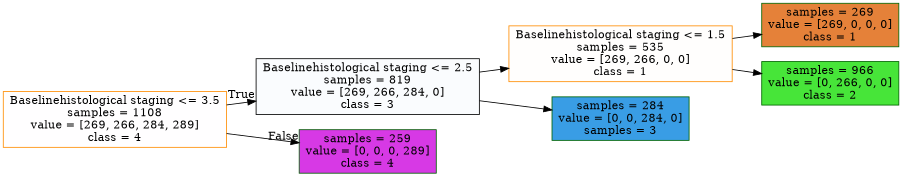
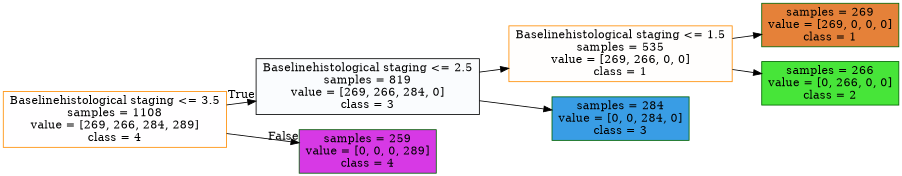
node "samples = 966 value = [0, 266, 0, 0] class = 2": label "samples = 966 value = [0, 266, 0, 0] class = 2" -> "samples = 266 value = [0, 266, 0, 0] class = 2"
node "samples = 284 value = [0, 0, 284, 0] samples = 3": label "samples = 284 value = [0, 0, 284, 0] samples = 3" -> "samples = 284 value = [0, 0, 284, 0] class = 3"
